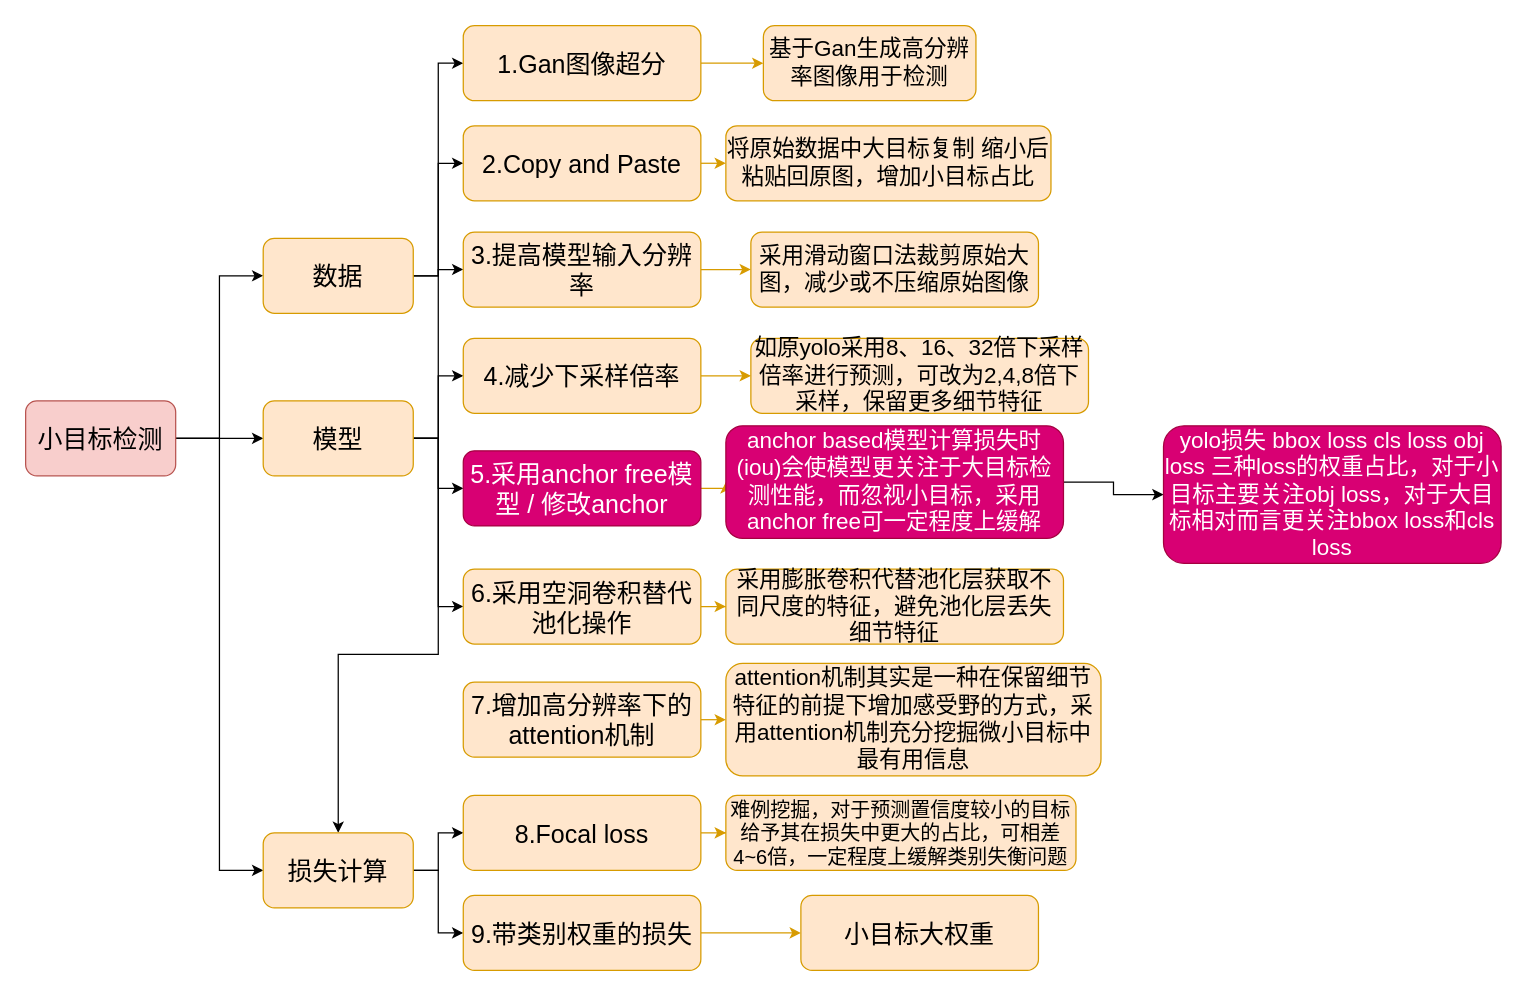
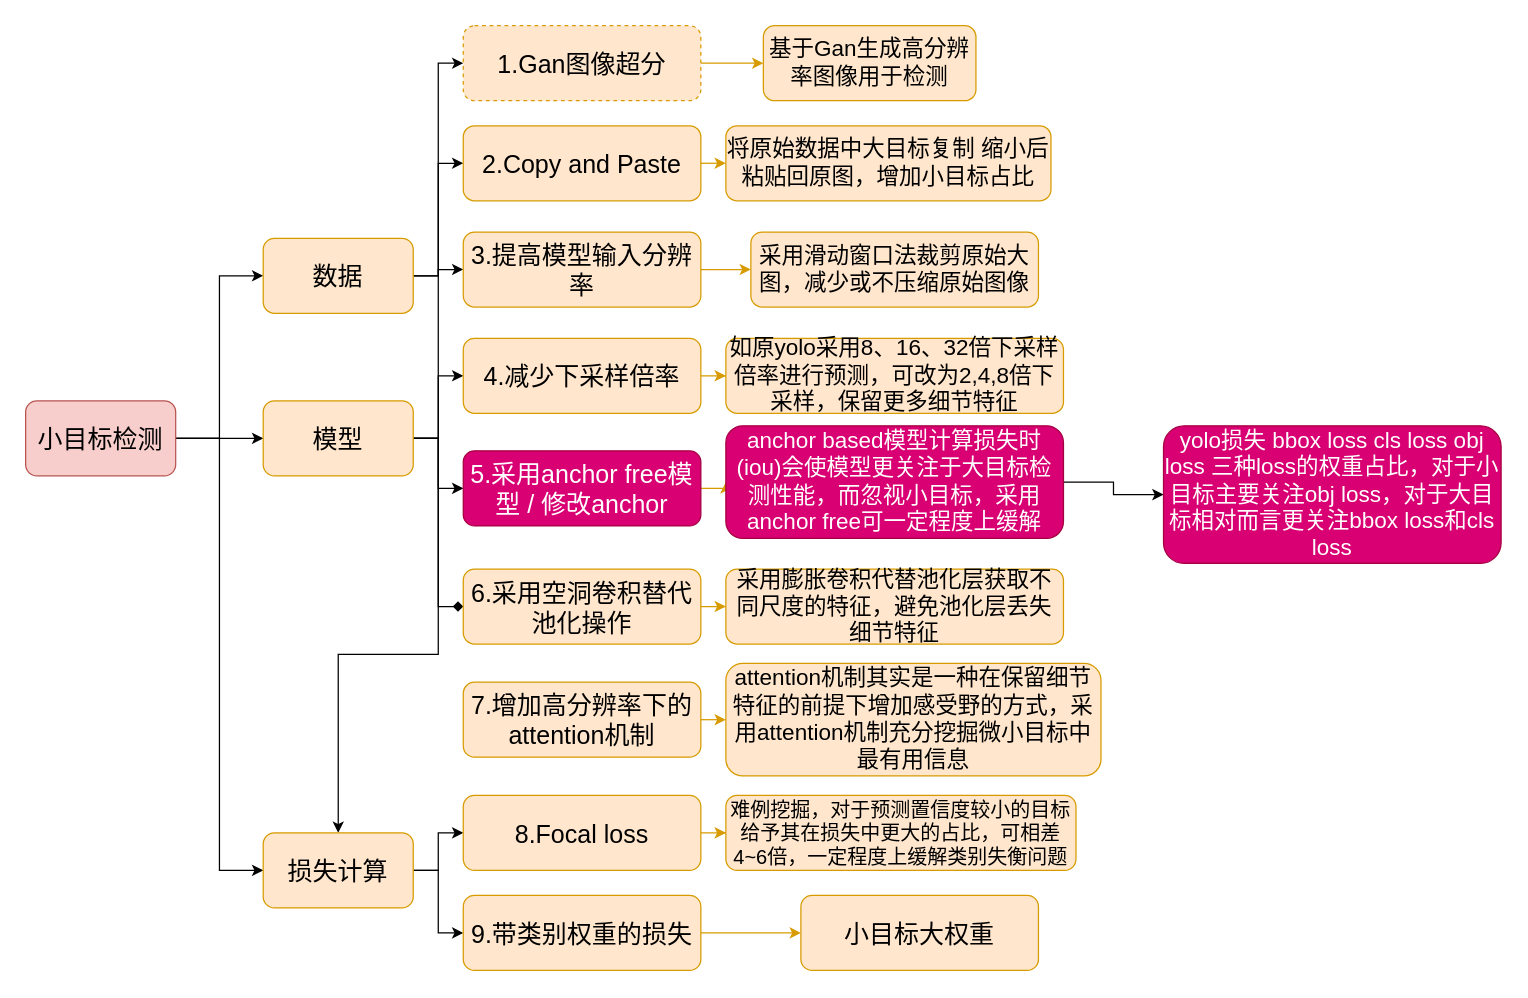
node "1.Gan图像超分": style solid -> dashed
node "如原yolo采用8、16、32倍下采样倍率进行预测，可改为2,4,8倍下采样，保留更多细节特征": moved (919, 376) -> (894, 376)
edge "模型" -> "6.采用空洞卷积替代池化操作": arrowhead classic -> diamond
